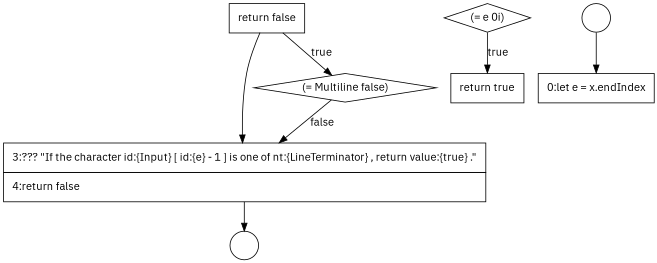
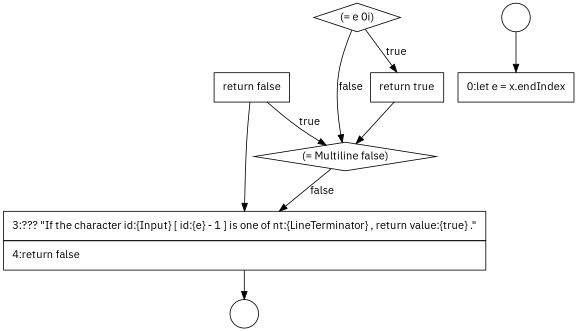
edge "(= e 0i)" -> "(= Multiline false)": added, label "false"
edge "return true" -> "(= Multiline false)": added
